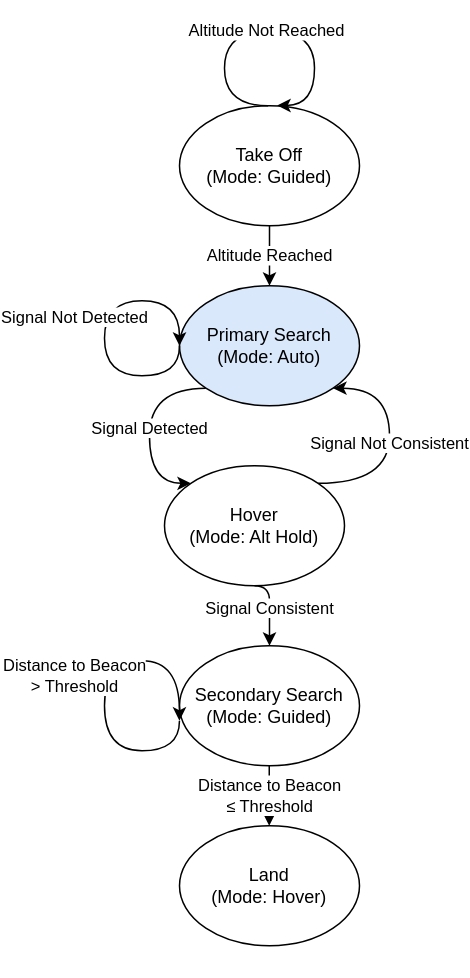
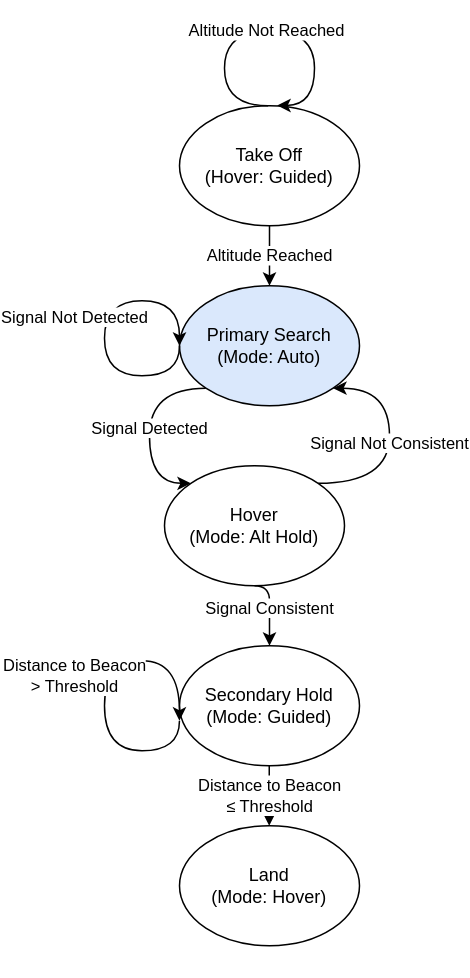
node "Take Off (Mode: Guided)": label "Take Off (Mode: Guided)" -> "Take Off (Hover: Guided)"
node "Secondary Search (Mode: Guided)": label "Secondary Search (Mode: Guided)" -> "Secondary Hold (Mode: Guided)"
